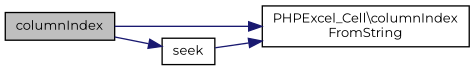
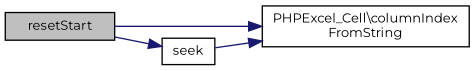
node "columnIndex": label "columnIndex" -> "resetStart"
